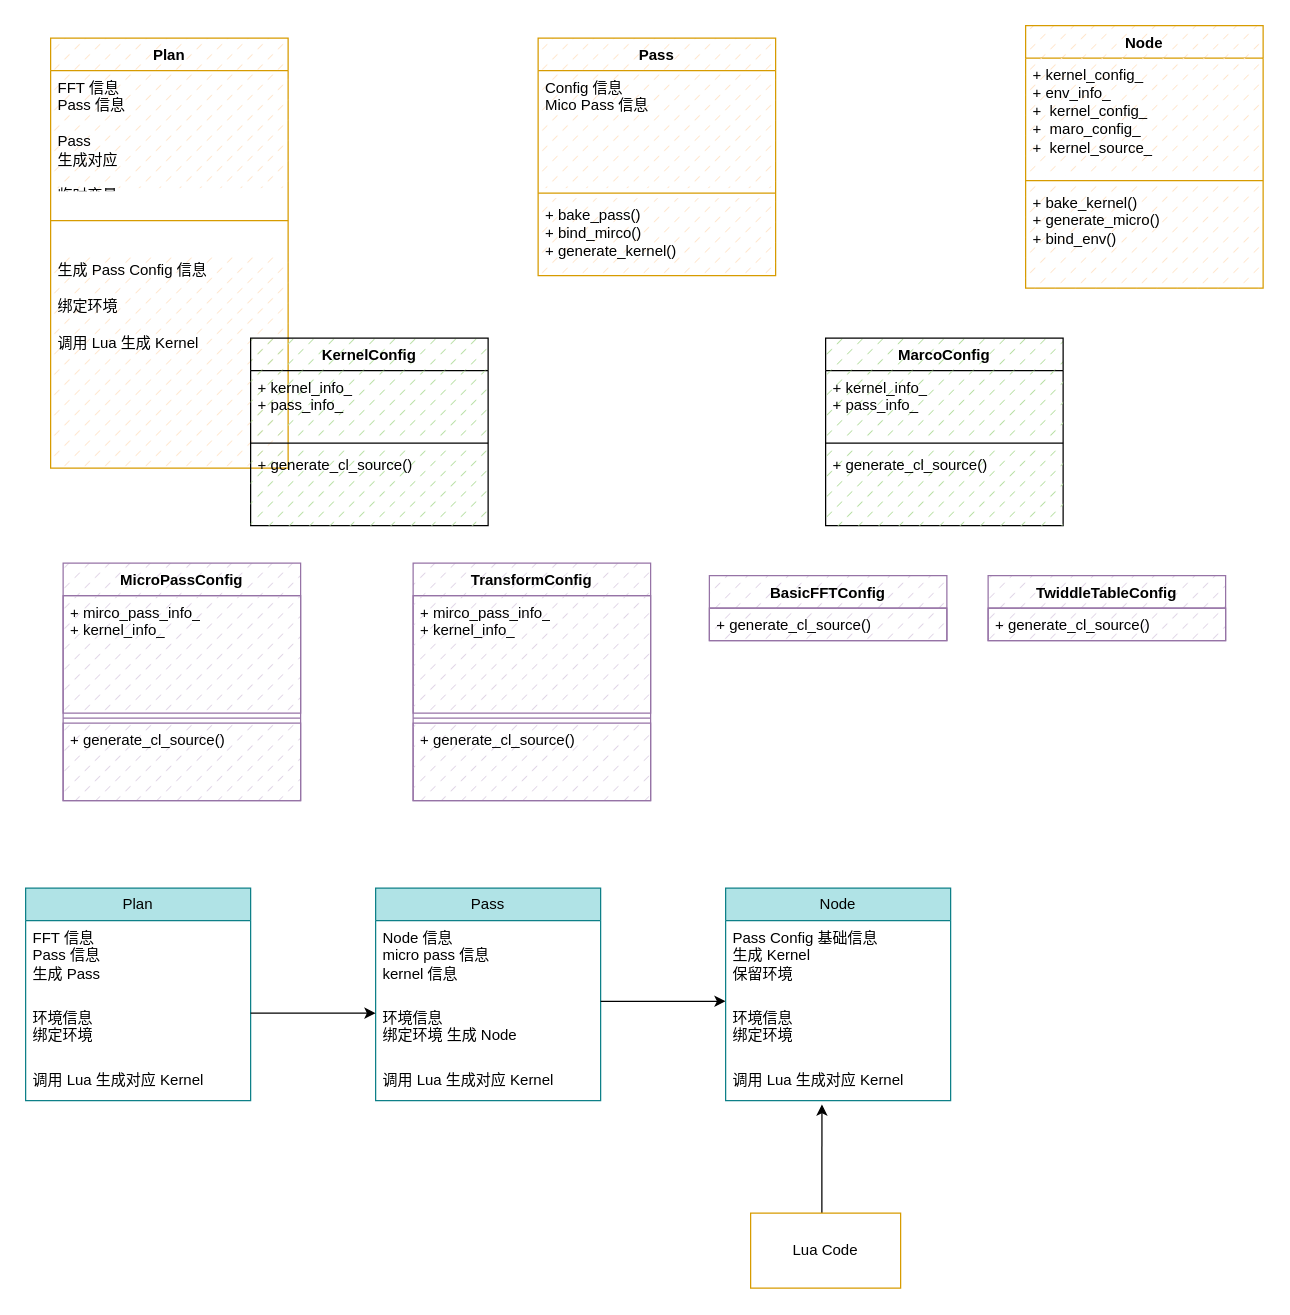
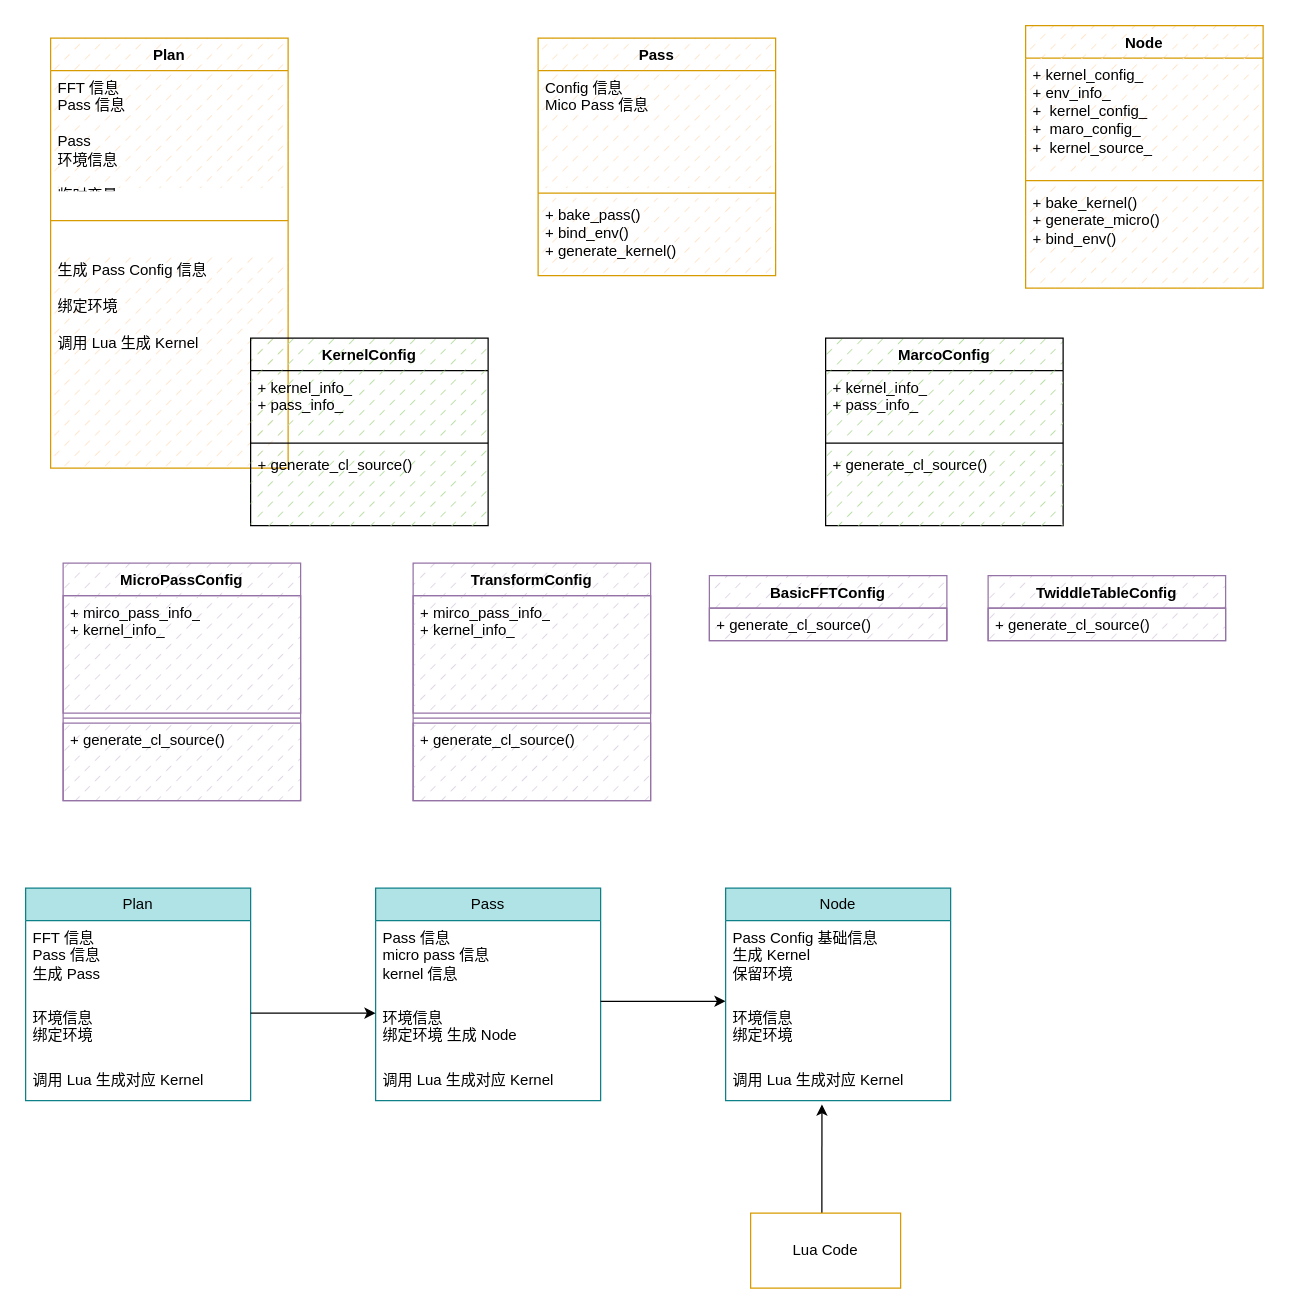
node "FFT 信息 Pass 信息 Pass 生成对应 临时变量": label "FFT 信息 Pass 信息 Pass 生成对应 临时变量" -> "FFT 信息 Pass 信息 Pass 环境信息 临时变量"
node "+ bake_pass() + bind_mirco()+ generate_kernel()": label "+ bake_pass() + bind_mirco()+ generate_kernel()" -> "+ bake_pass() + bind_env()+ generate_kernel()"
node "Node 信息 micro pass 信息 kernel 信息": label "Node 信息 micro pass 信息 kernel 信息" -> "Pass 信息 micro pass 信息 kernel 信息"
